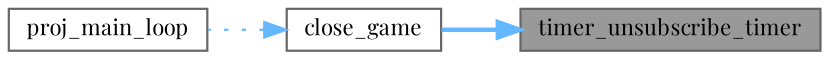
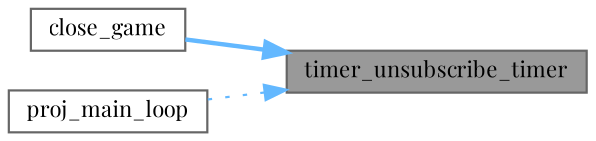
edge "proj_main_loop" -> "close_game": now "proj_main_loop" -> "timer_unsubscribe_timer"
